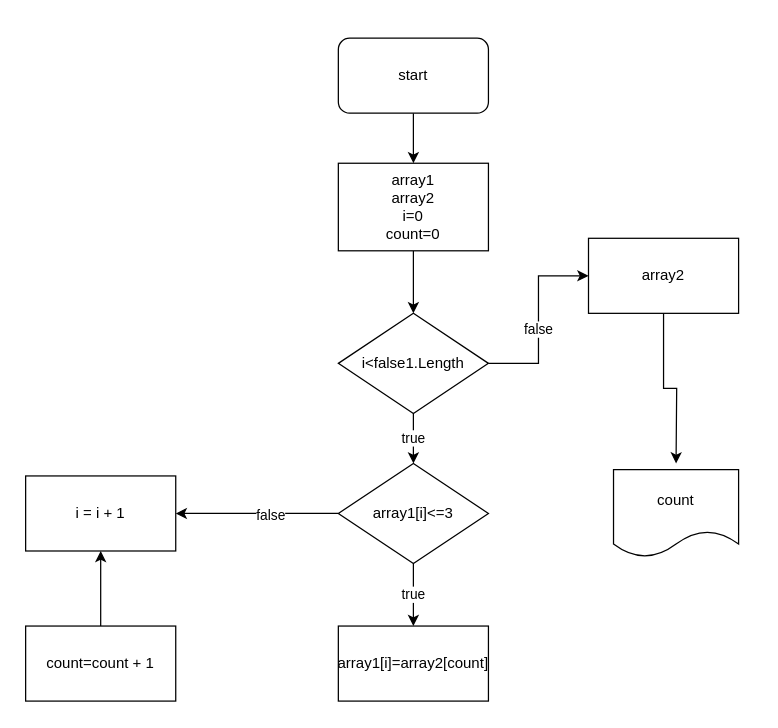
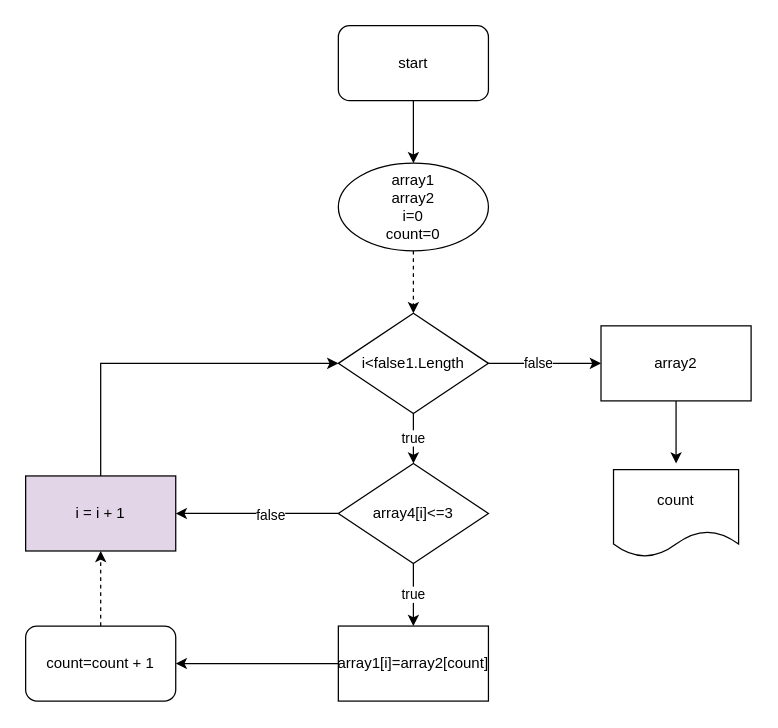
node "start": moved (413, 76) -> (413, 63)
node "array1 array2 i=0 count=0": shape rectangle -> ellipse
node "array2": moved (663, 276) -> (676, 363)
edge "array1 array2 i=0 count=0" -> "i<false1.Length": style solid -> dashed
edge "i = i + 1" -> "i<false1.Length": added
node "i = i + 1": fillcolor #ffffff -> #e1d5e7
node "array1[i]<=3": label "array1[i]<=3" -> "array4[i]<=3"
edge "count=count + 1" -> "i = i + 1": style solid -> dashed
node "count=count + 1": shape rectangle -> rounded rectangle
edge "array1[i]=array2[count]" -> "count=count + 1": added
